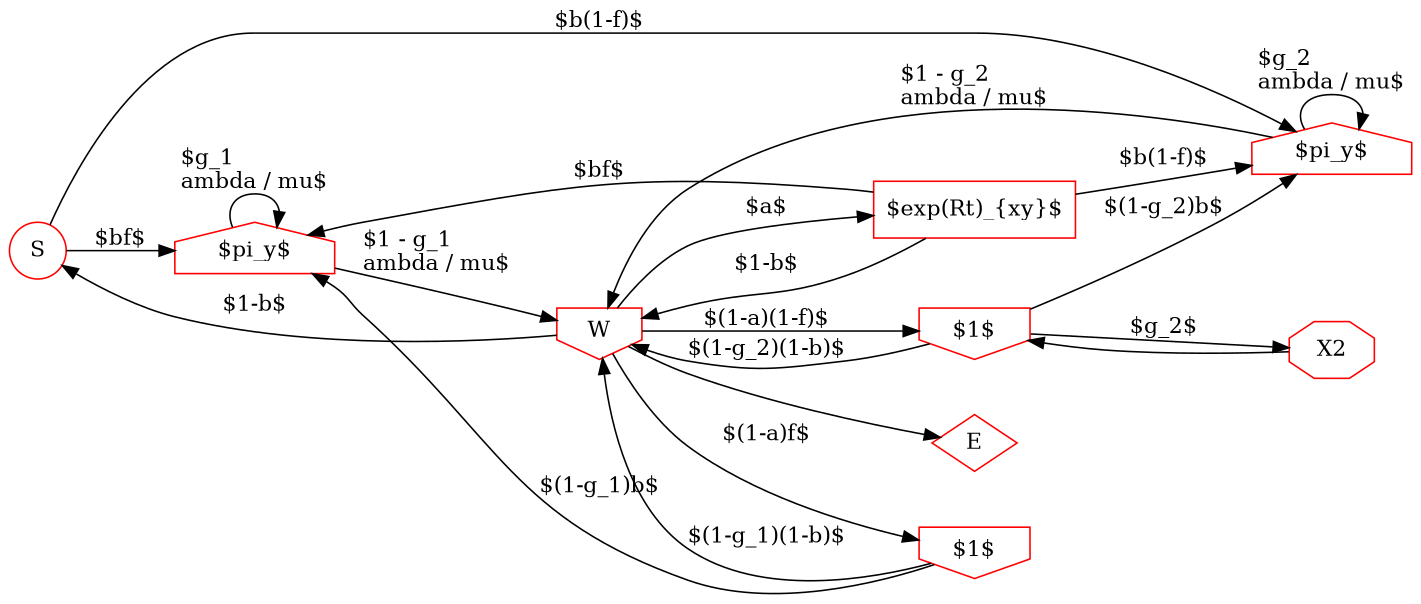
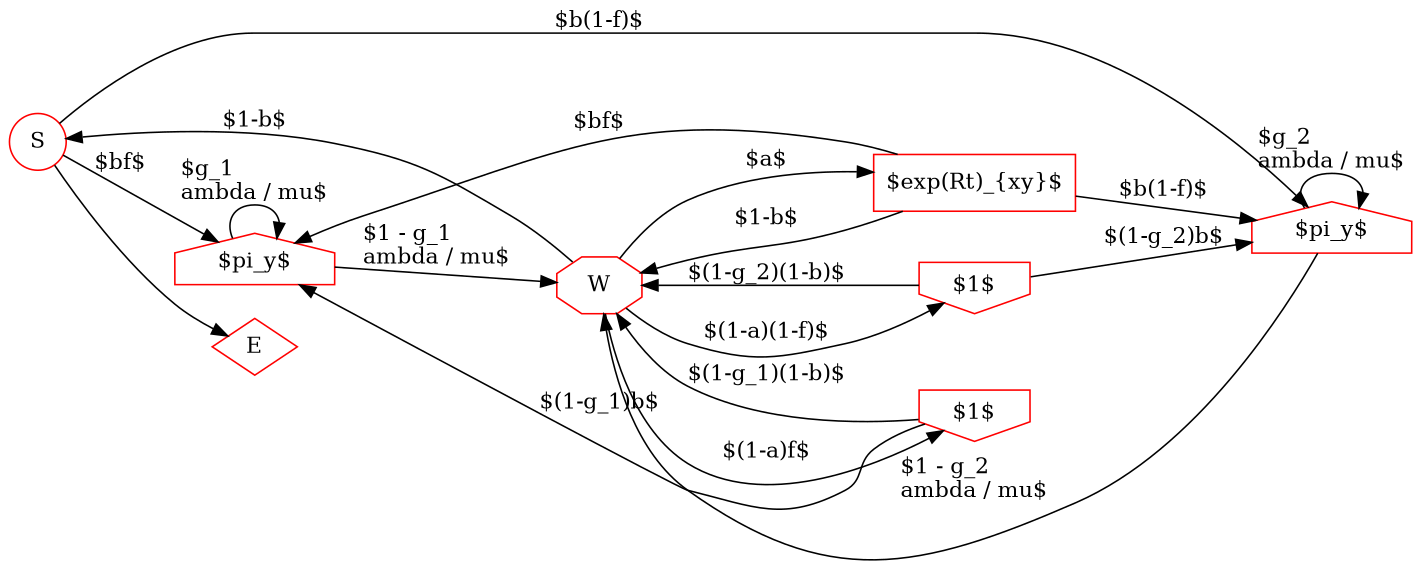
node "W": shape invhouse -> octagon
node "X2": removed
edge "W" -> "E": now "S" -> "E"
